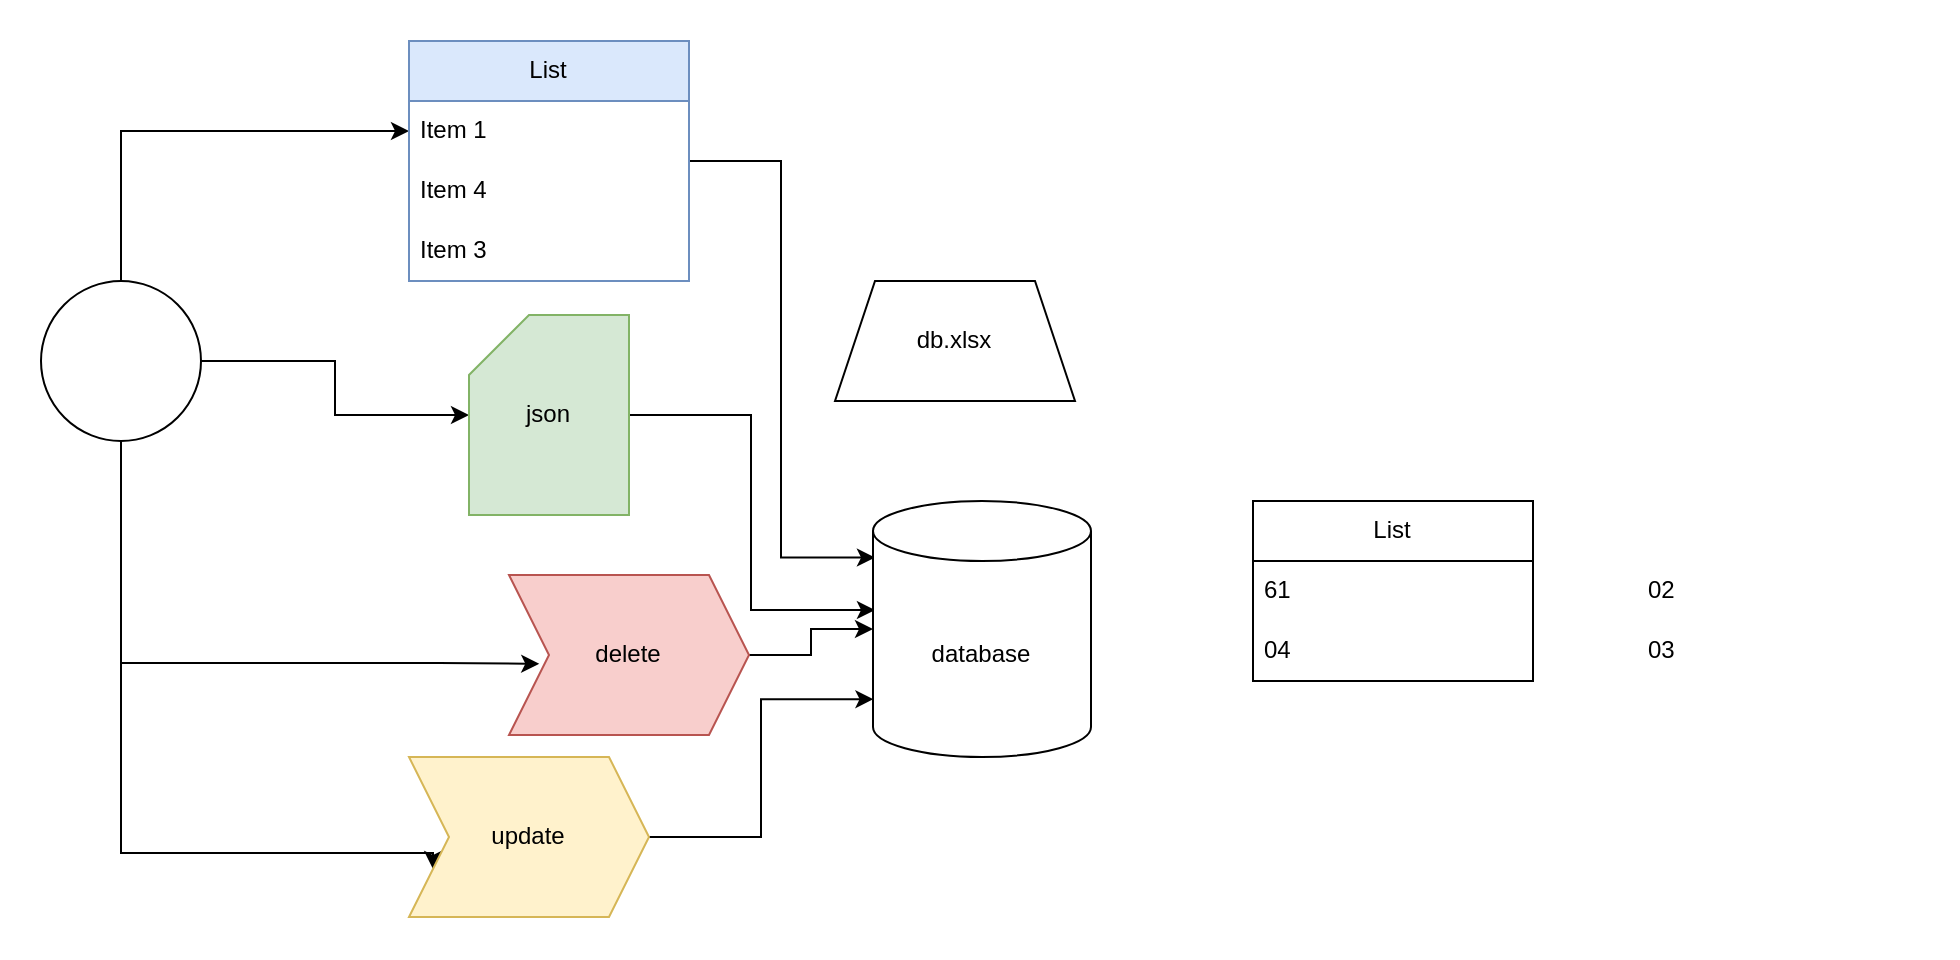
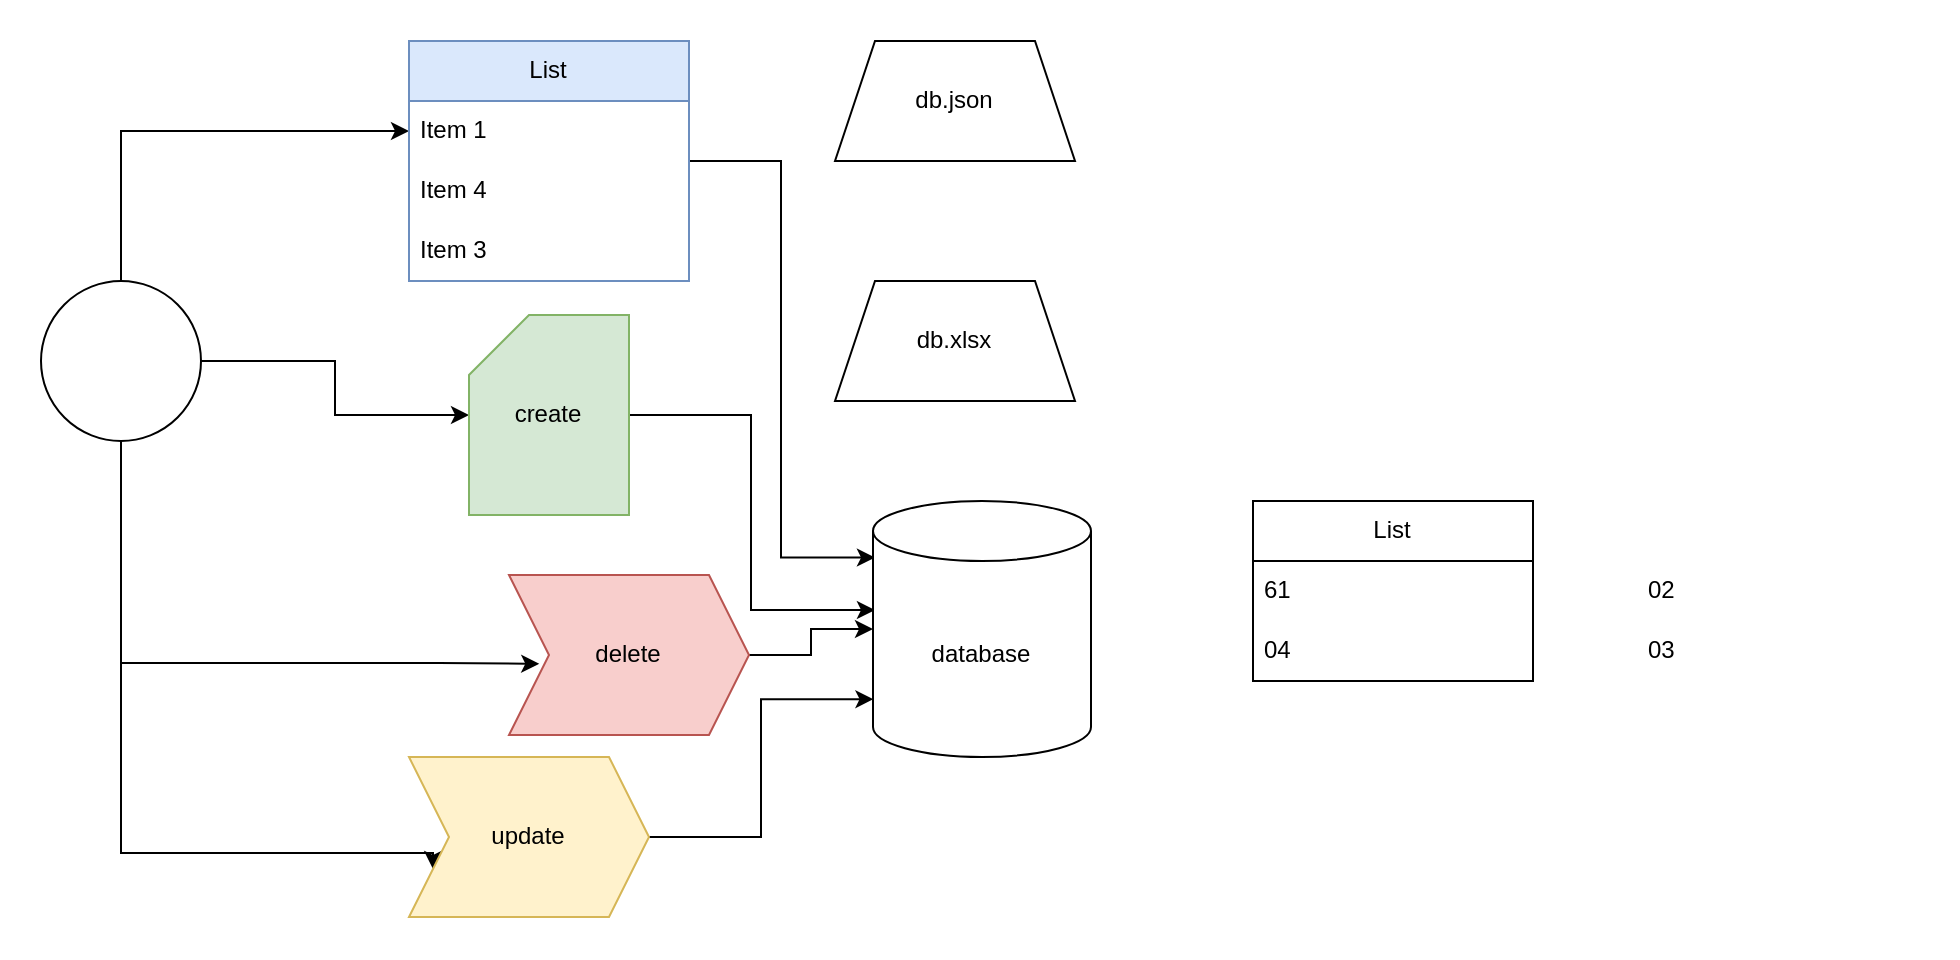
node "db.json": added
node "json": label "json" -> "create"
